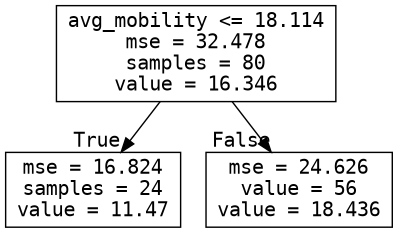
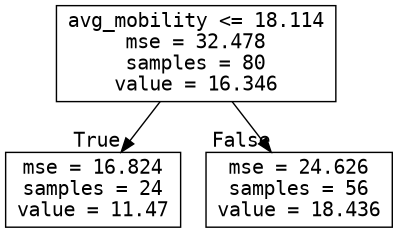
node "mse = 24.626 value = 56 value = 18.436": label "mse = 24.626 value = 56 value = 18.436" -> "mse = 24.626 samples = 56 value = 18.436"
